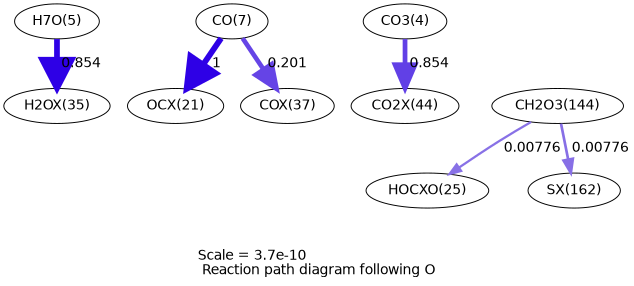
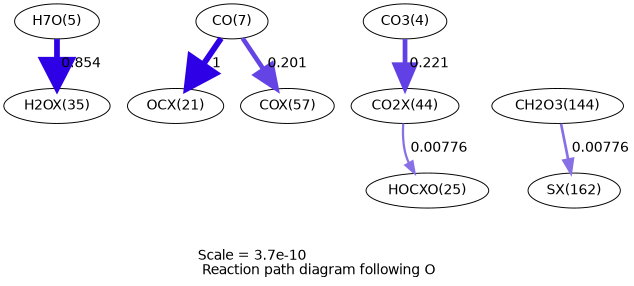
edge "CO3(4)" -> "CO2X(44)": label " 0.854" -> " 0.221"
node "COX(37)": label "COX(37)" -> "COX(57)"
edge "CH2O3(144)" -> "HOCXO(25)": now "CO2X(44)" -> "HOCXO(25)"
